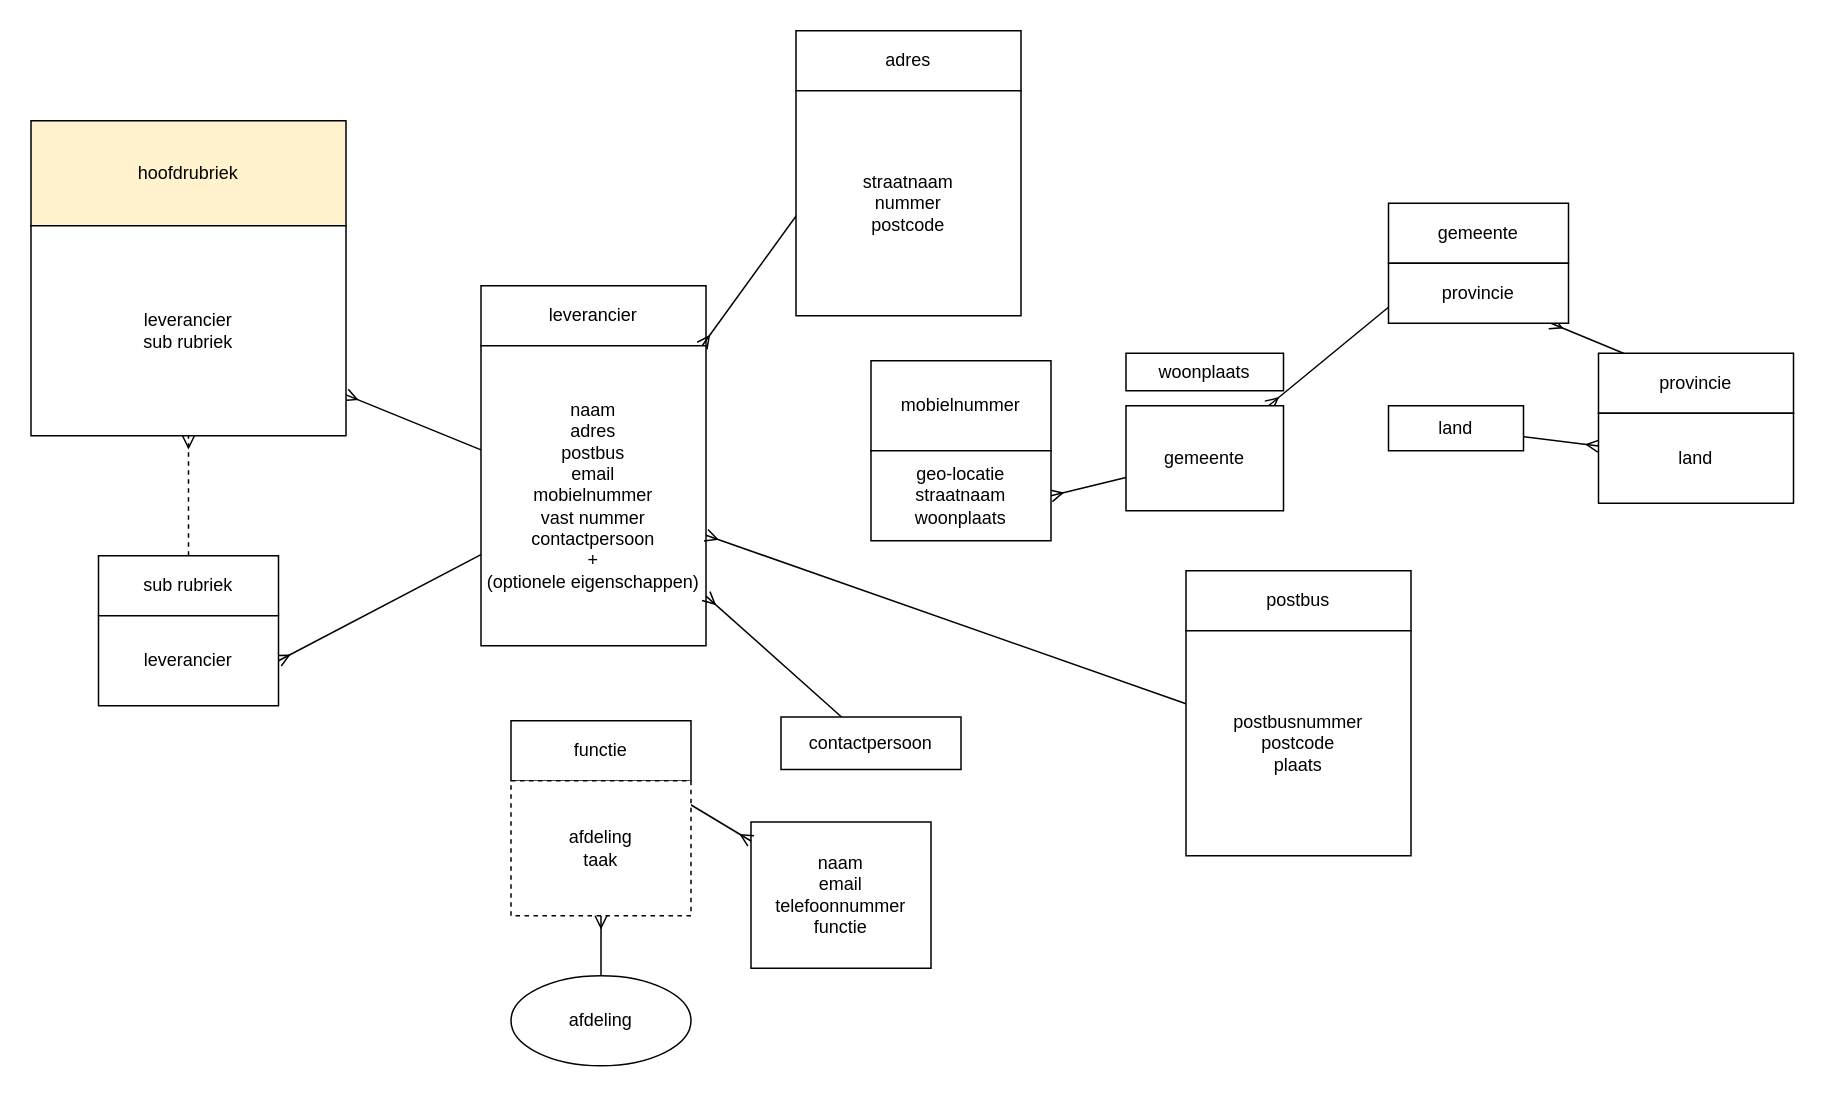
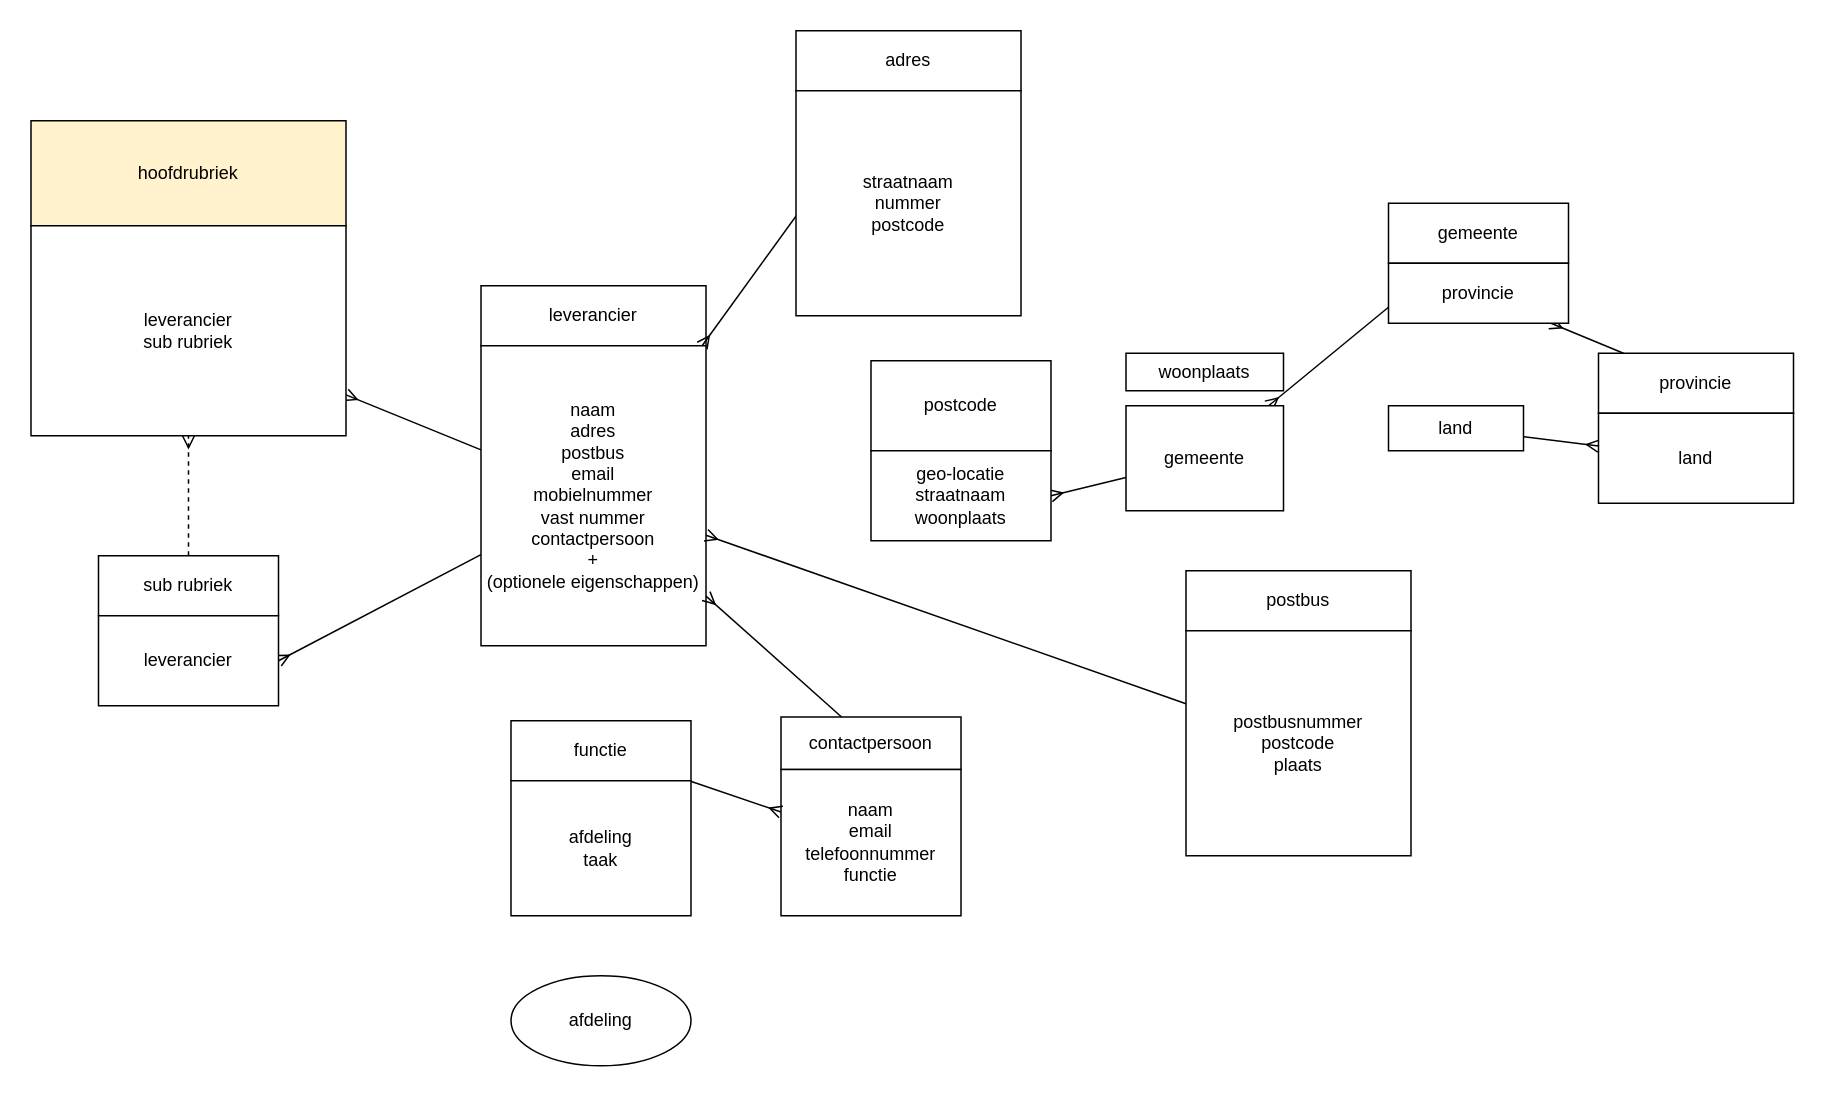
node "mobielnummer": label "mobielnummer" -> "postcode"
node "afdeling taak": style dashed -> solid
node "naam email telefoonnummer functie": moved (841, 895) -> (871, 843)
edge "afdeling" -> "afdeling taak": removed
